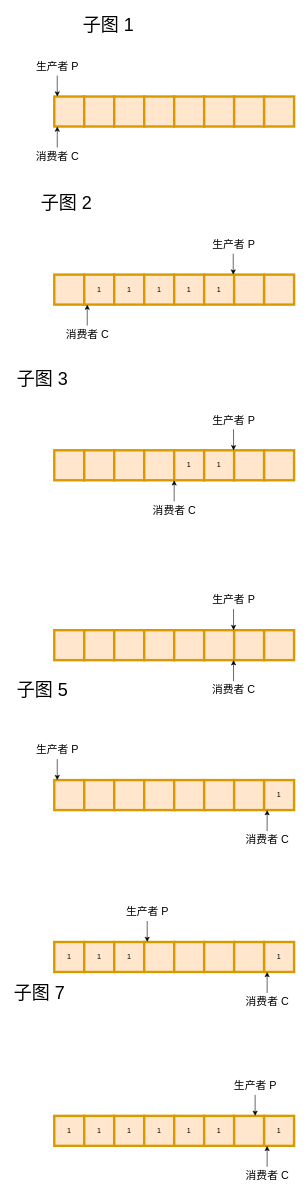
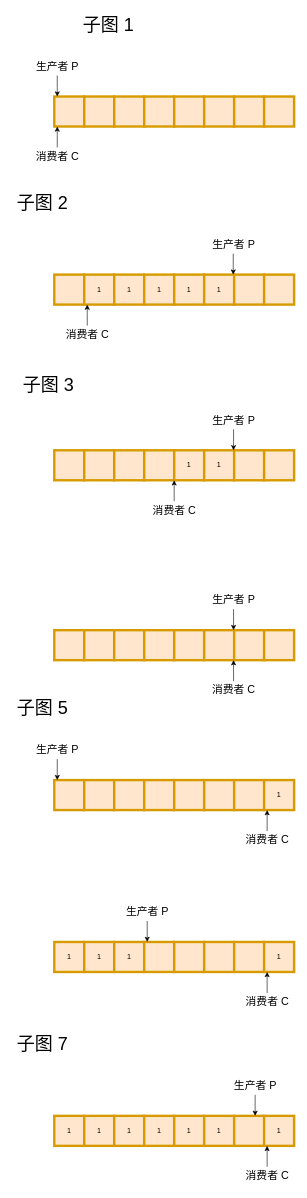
node "子图 2": moved (66, 203) -> (42, 203)
node "子图 3": moved (42, 378) -> (48, 384)
node "子图 5": moved (42, 690) -> (42, 708)
node "子图 7": moved (39, 993) -> (42, 1044)
